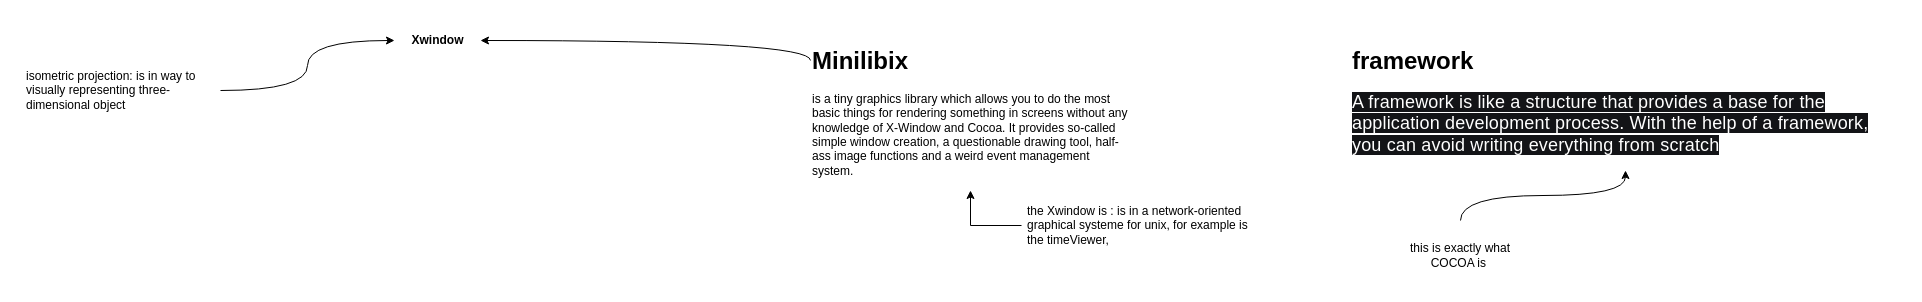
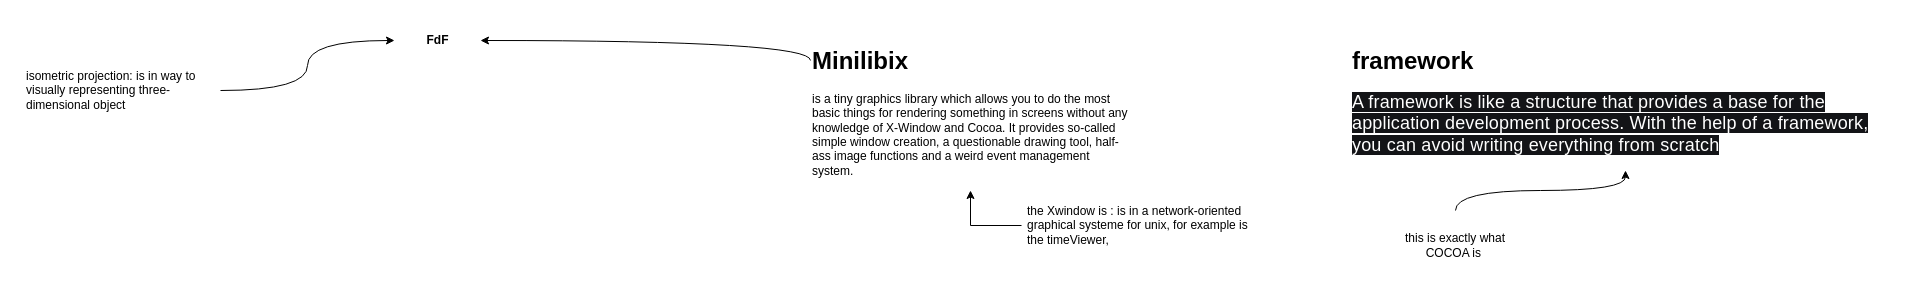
node "Xwindow": label "Xwindow" -> "FdF"
node "this is exactly what COCOA is": moved (1461, 256) -> (1456, 246)
